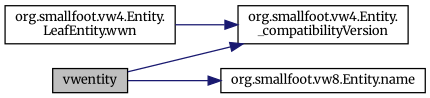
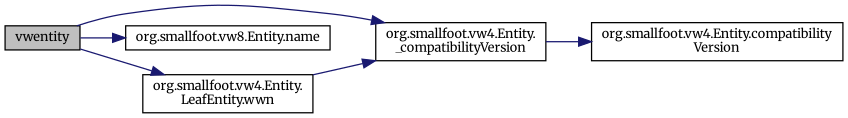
node "org.smallfoot.vw4.Entity.compatibility Version": added
edge "vwentity" -> "org.smallfoot.vw4.Entity. LeafEntity.wwn": added
